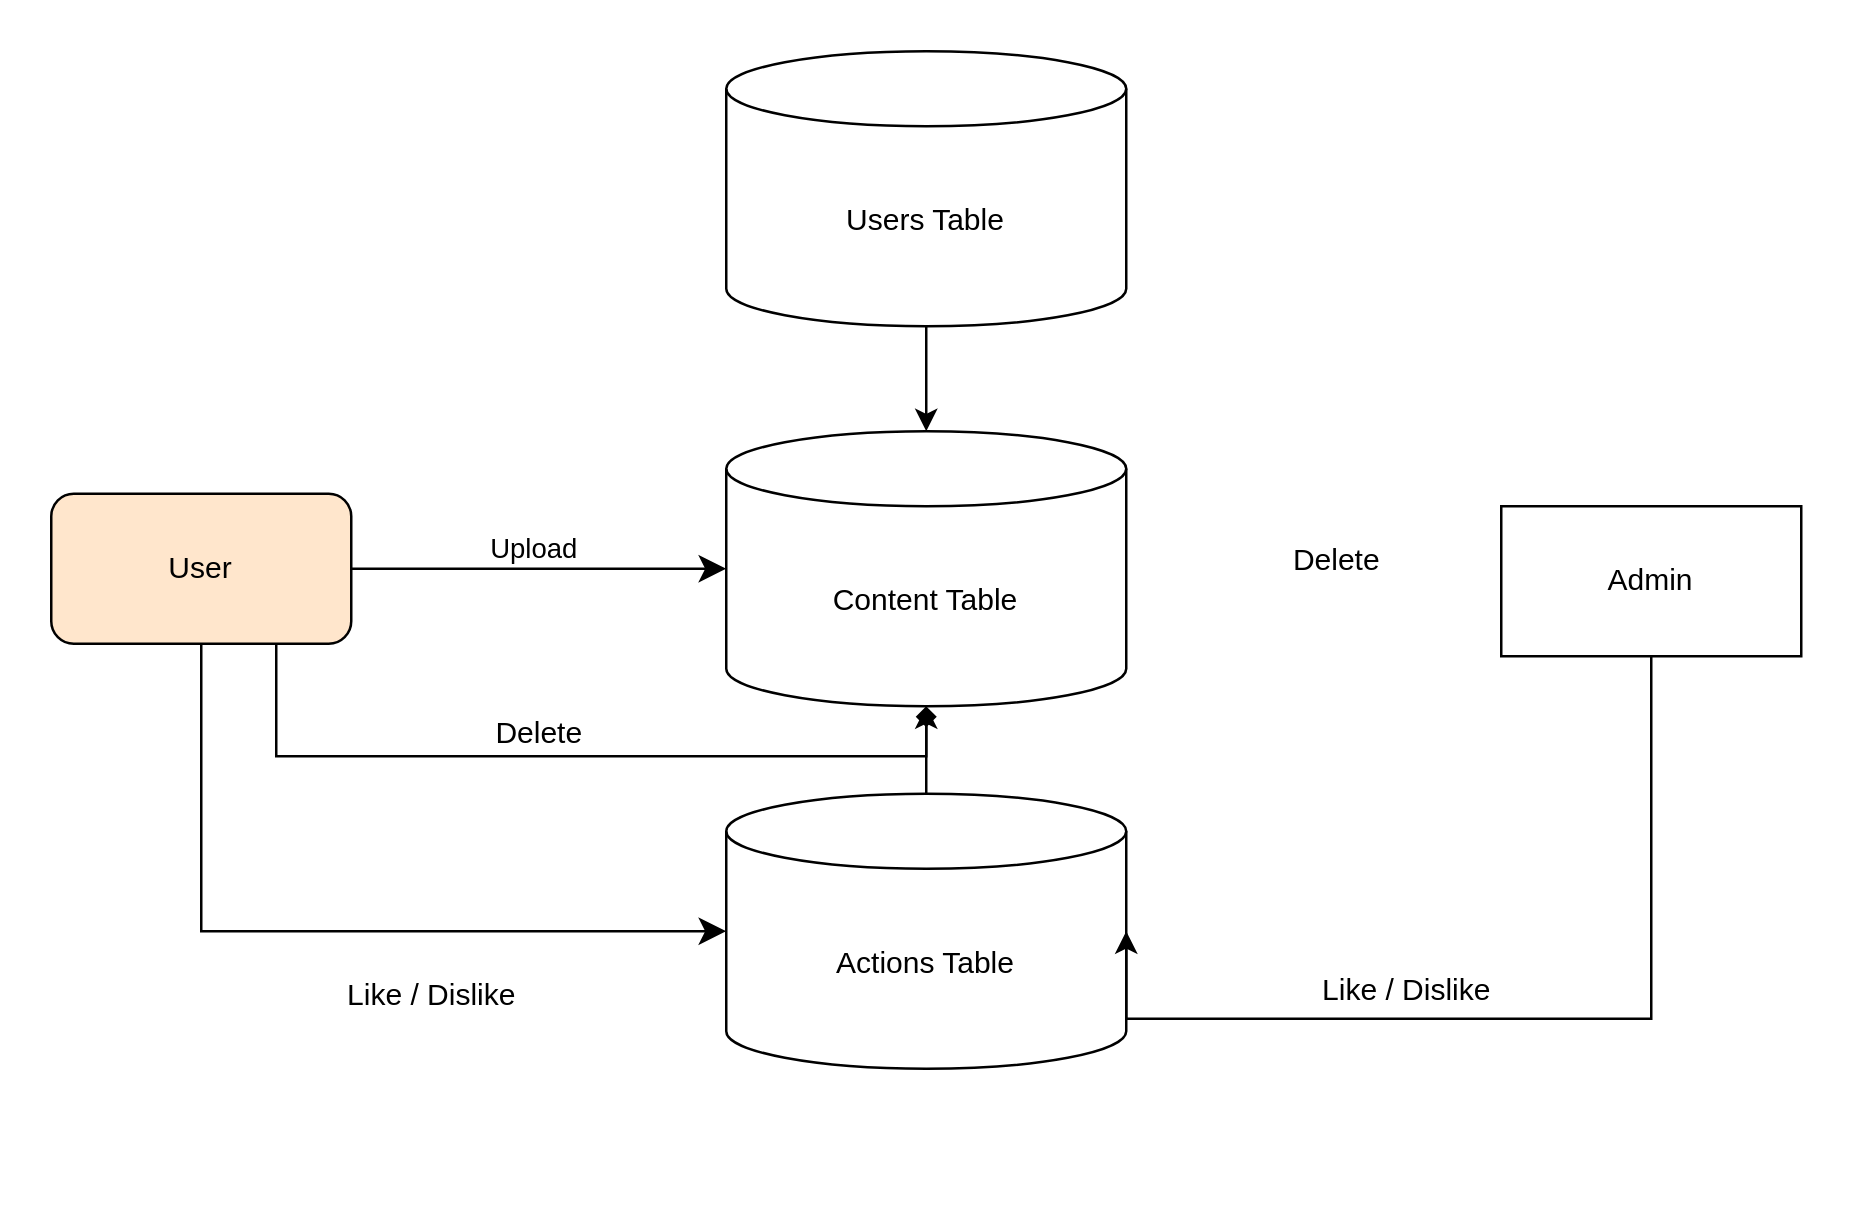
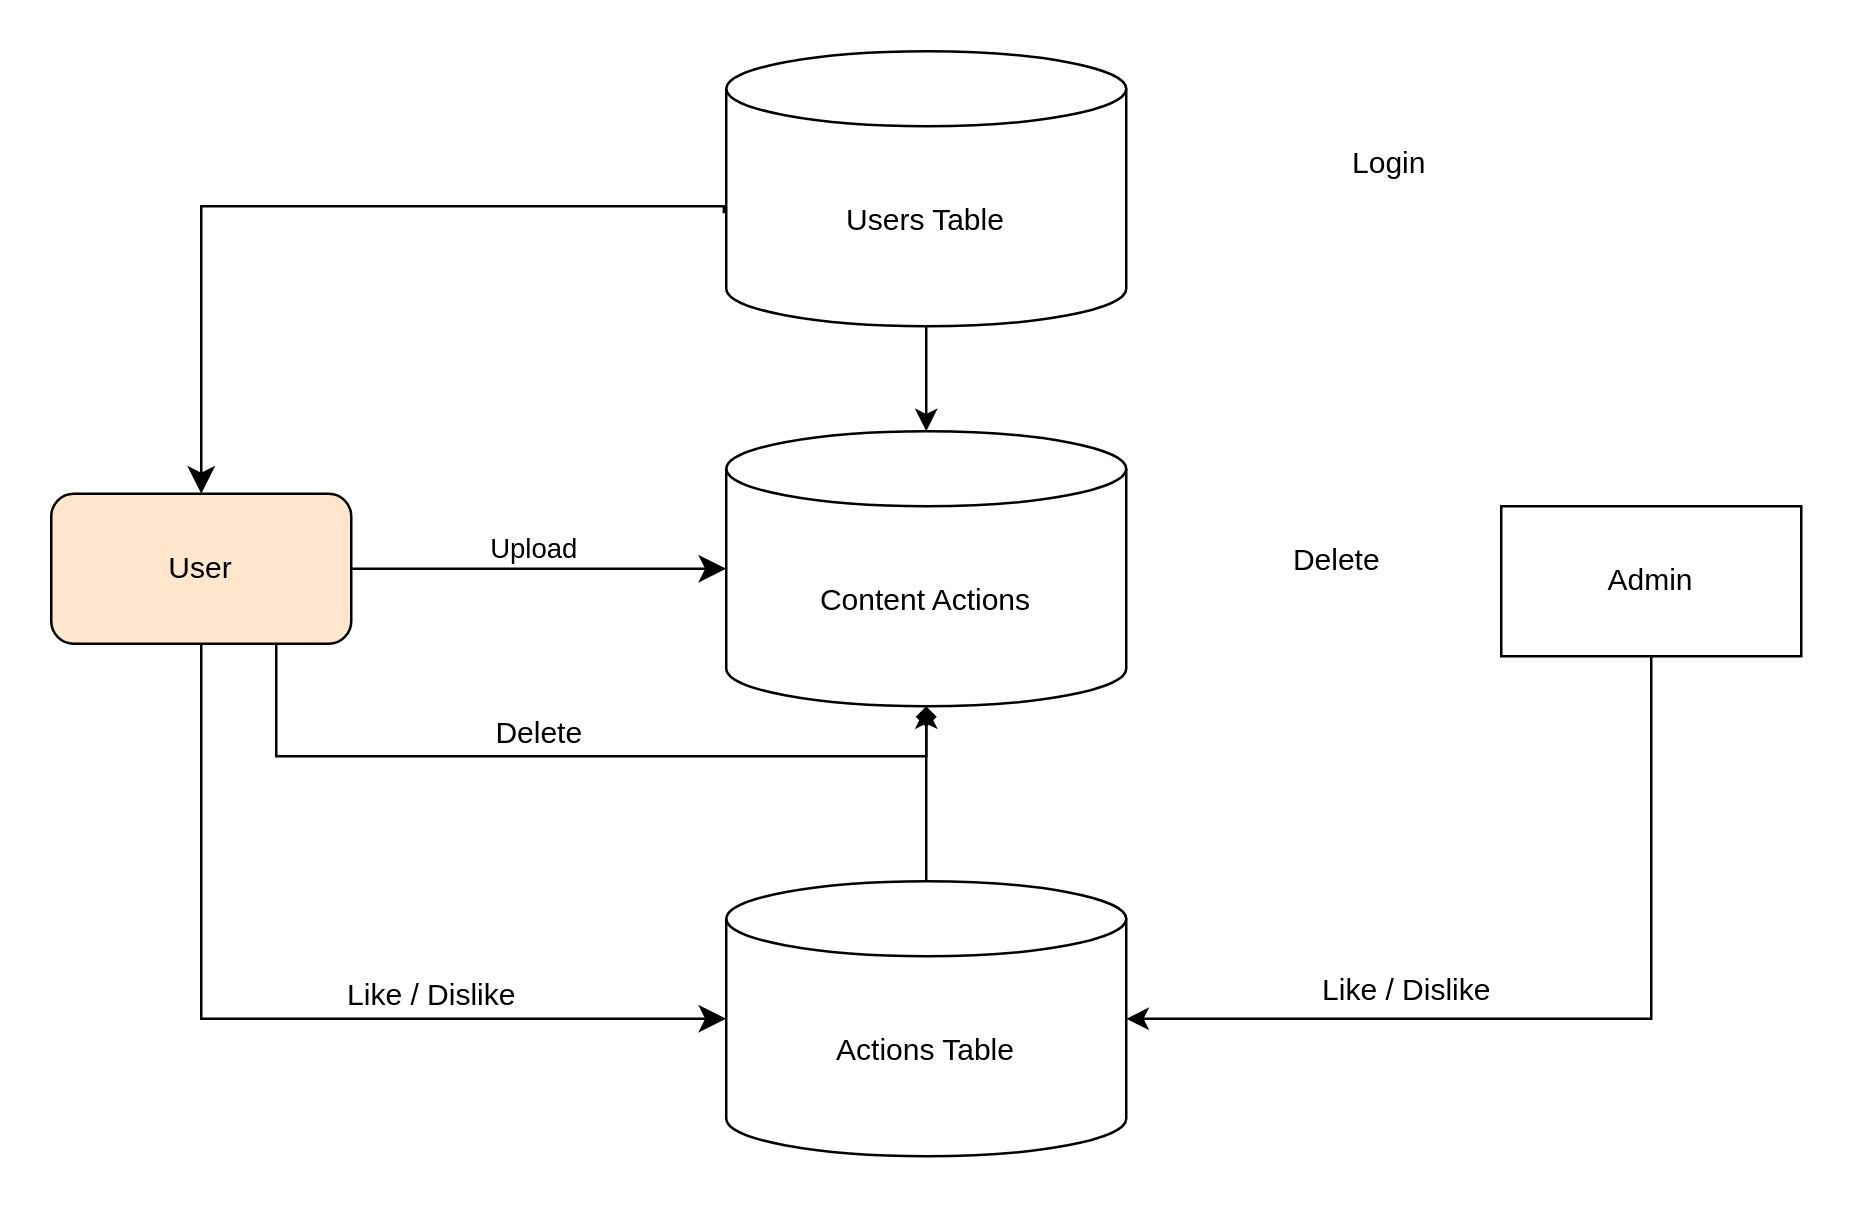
node "Login": added
edge "Users Table" -> "User": added
node "Content Table": label "Content Table" -> "Content Actions"
node "Actions Table": moved (926, 931) -> (926, 1019)
